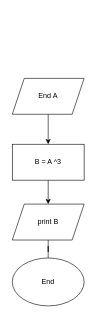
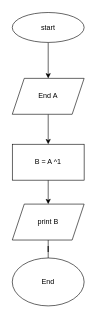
node "start": added
edge "start" -> "End A": added
node "B = A ^3": label "B = A ^3" -> "B = A ^1"
